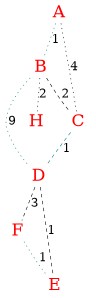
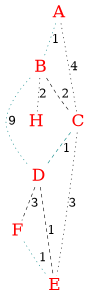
edge "C" -- "E": added, label "3"
